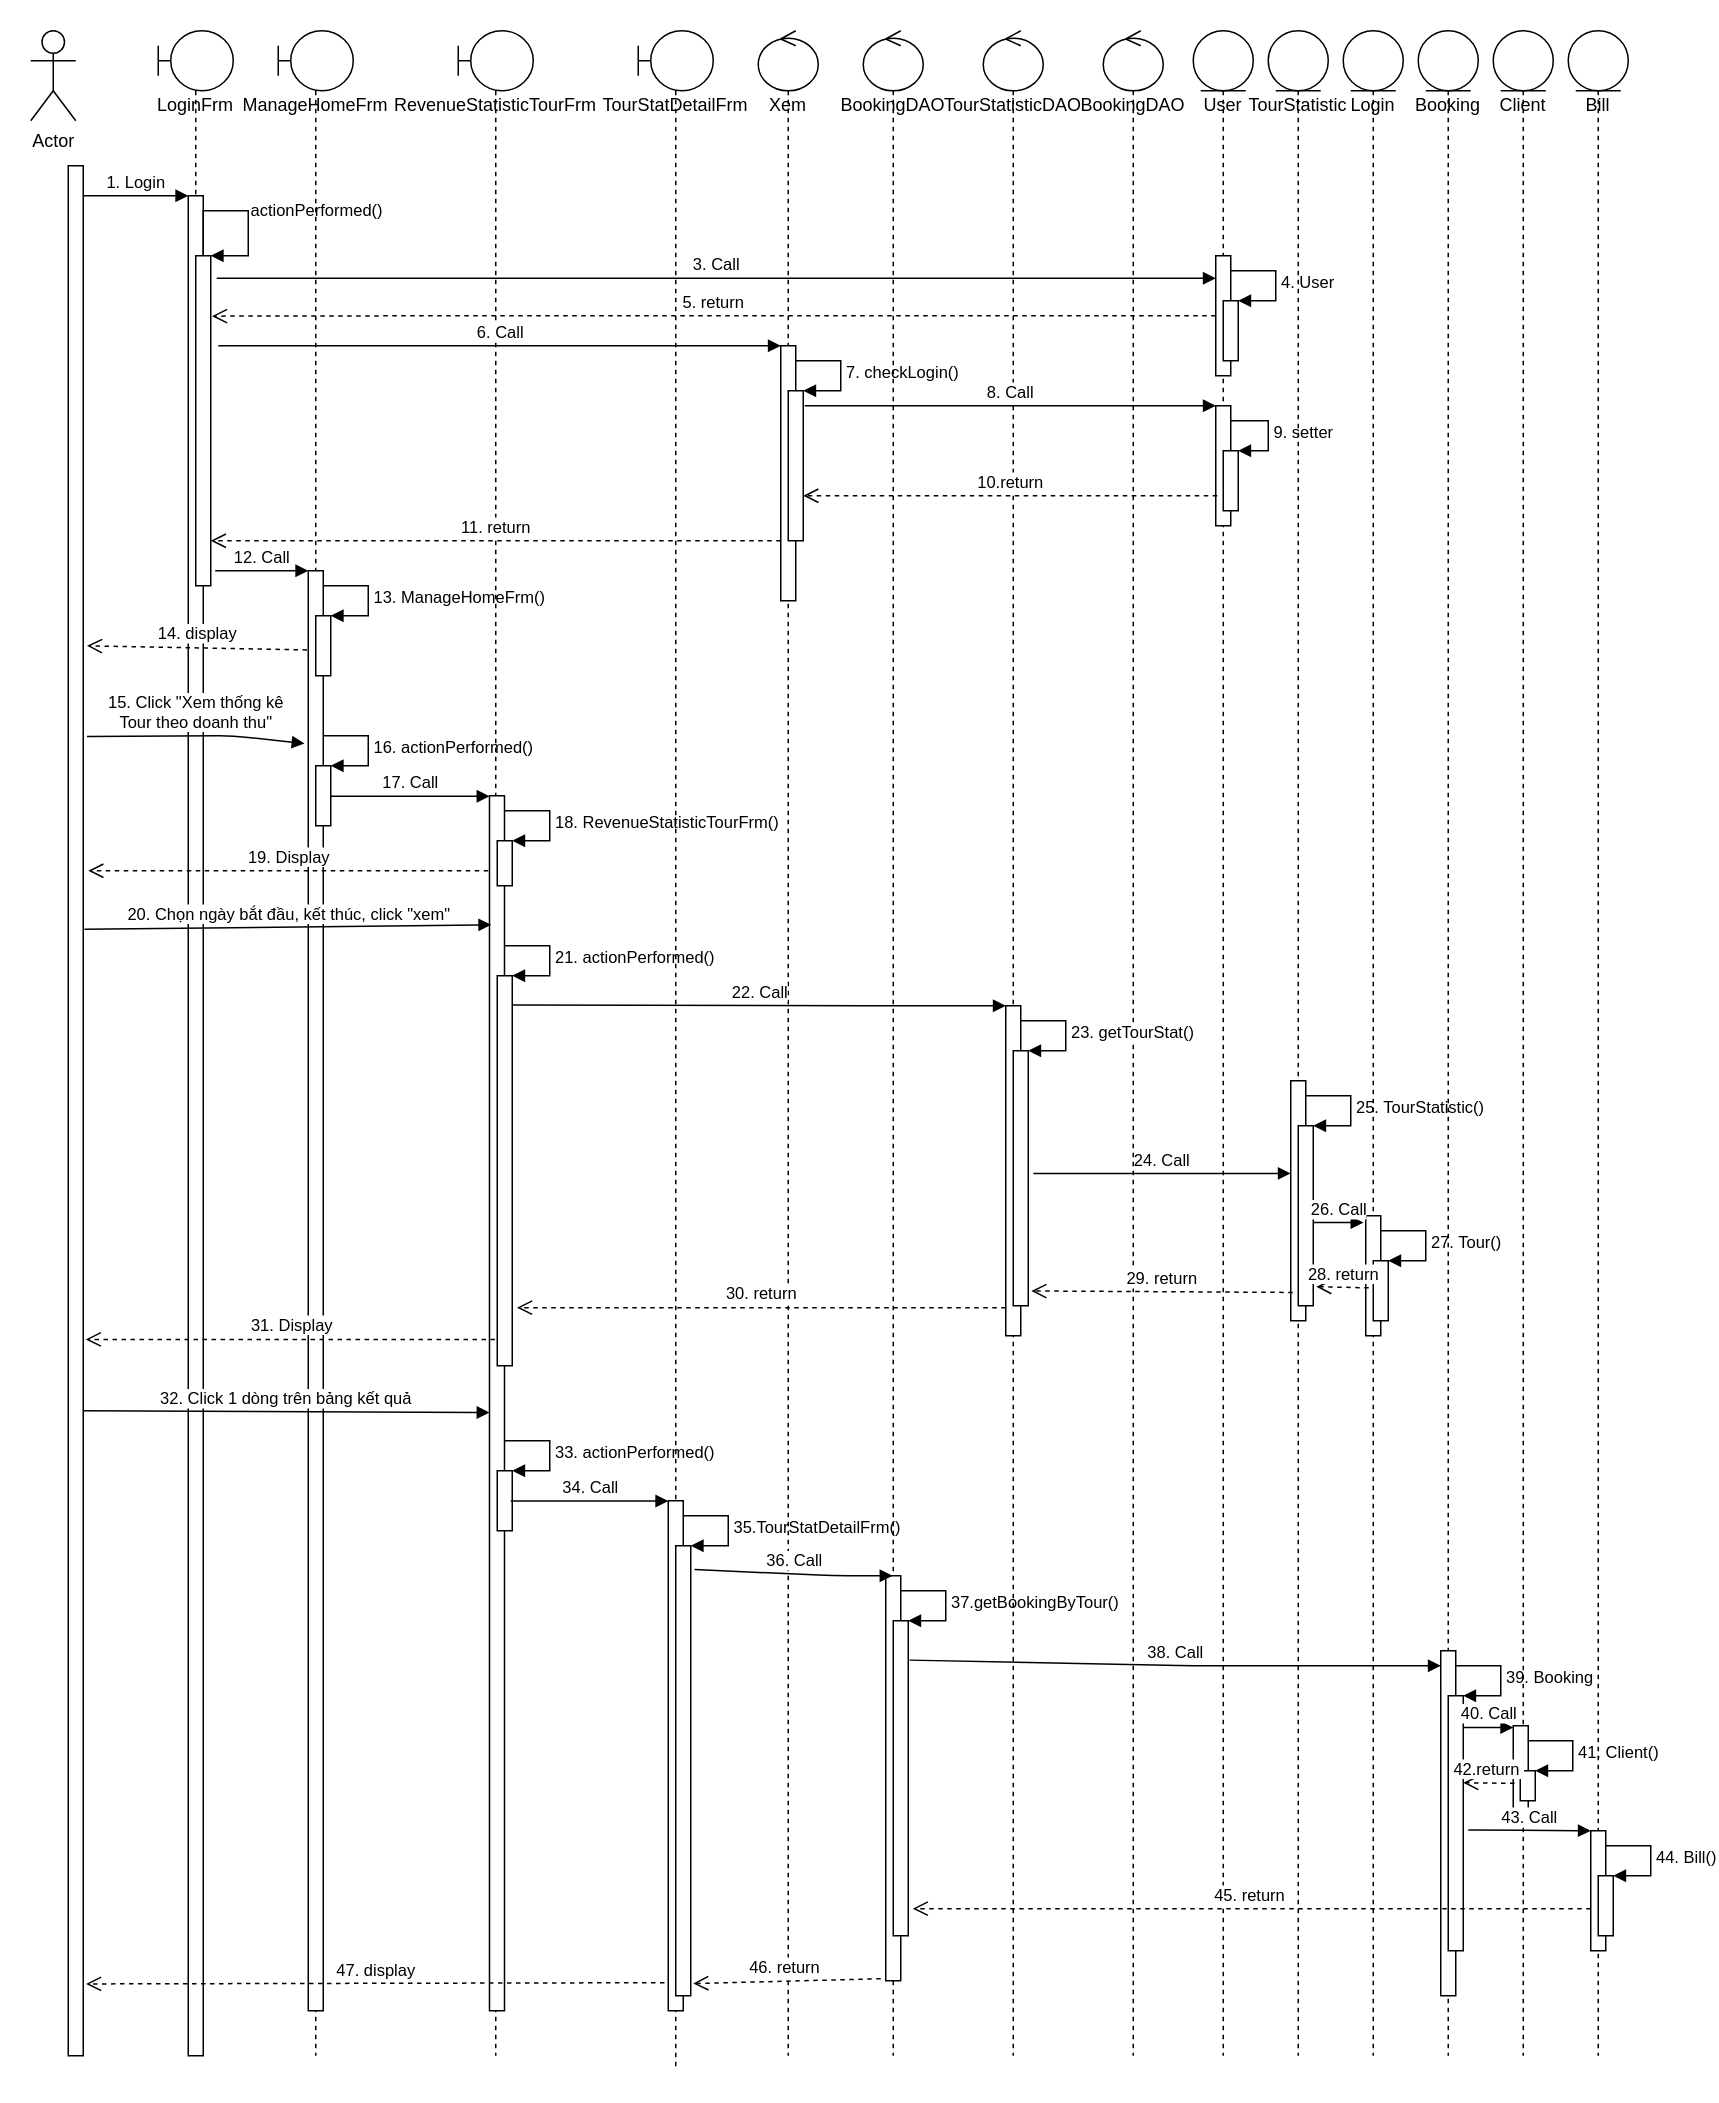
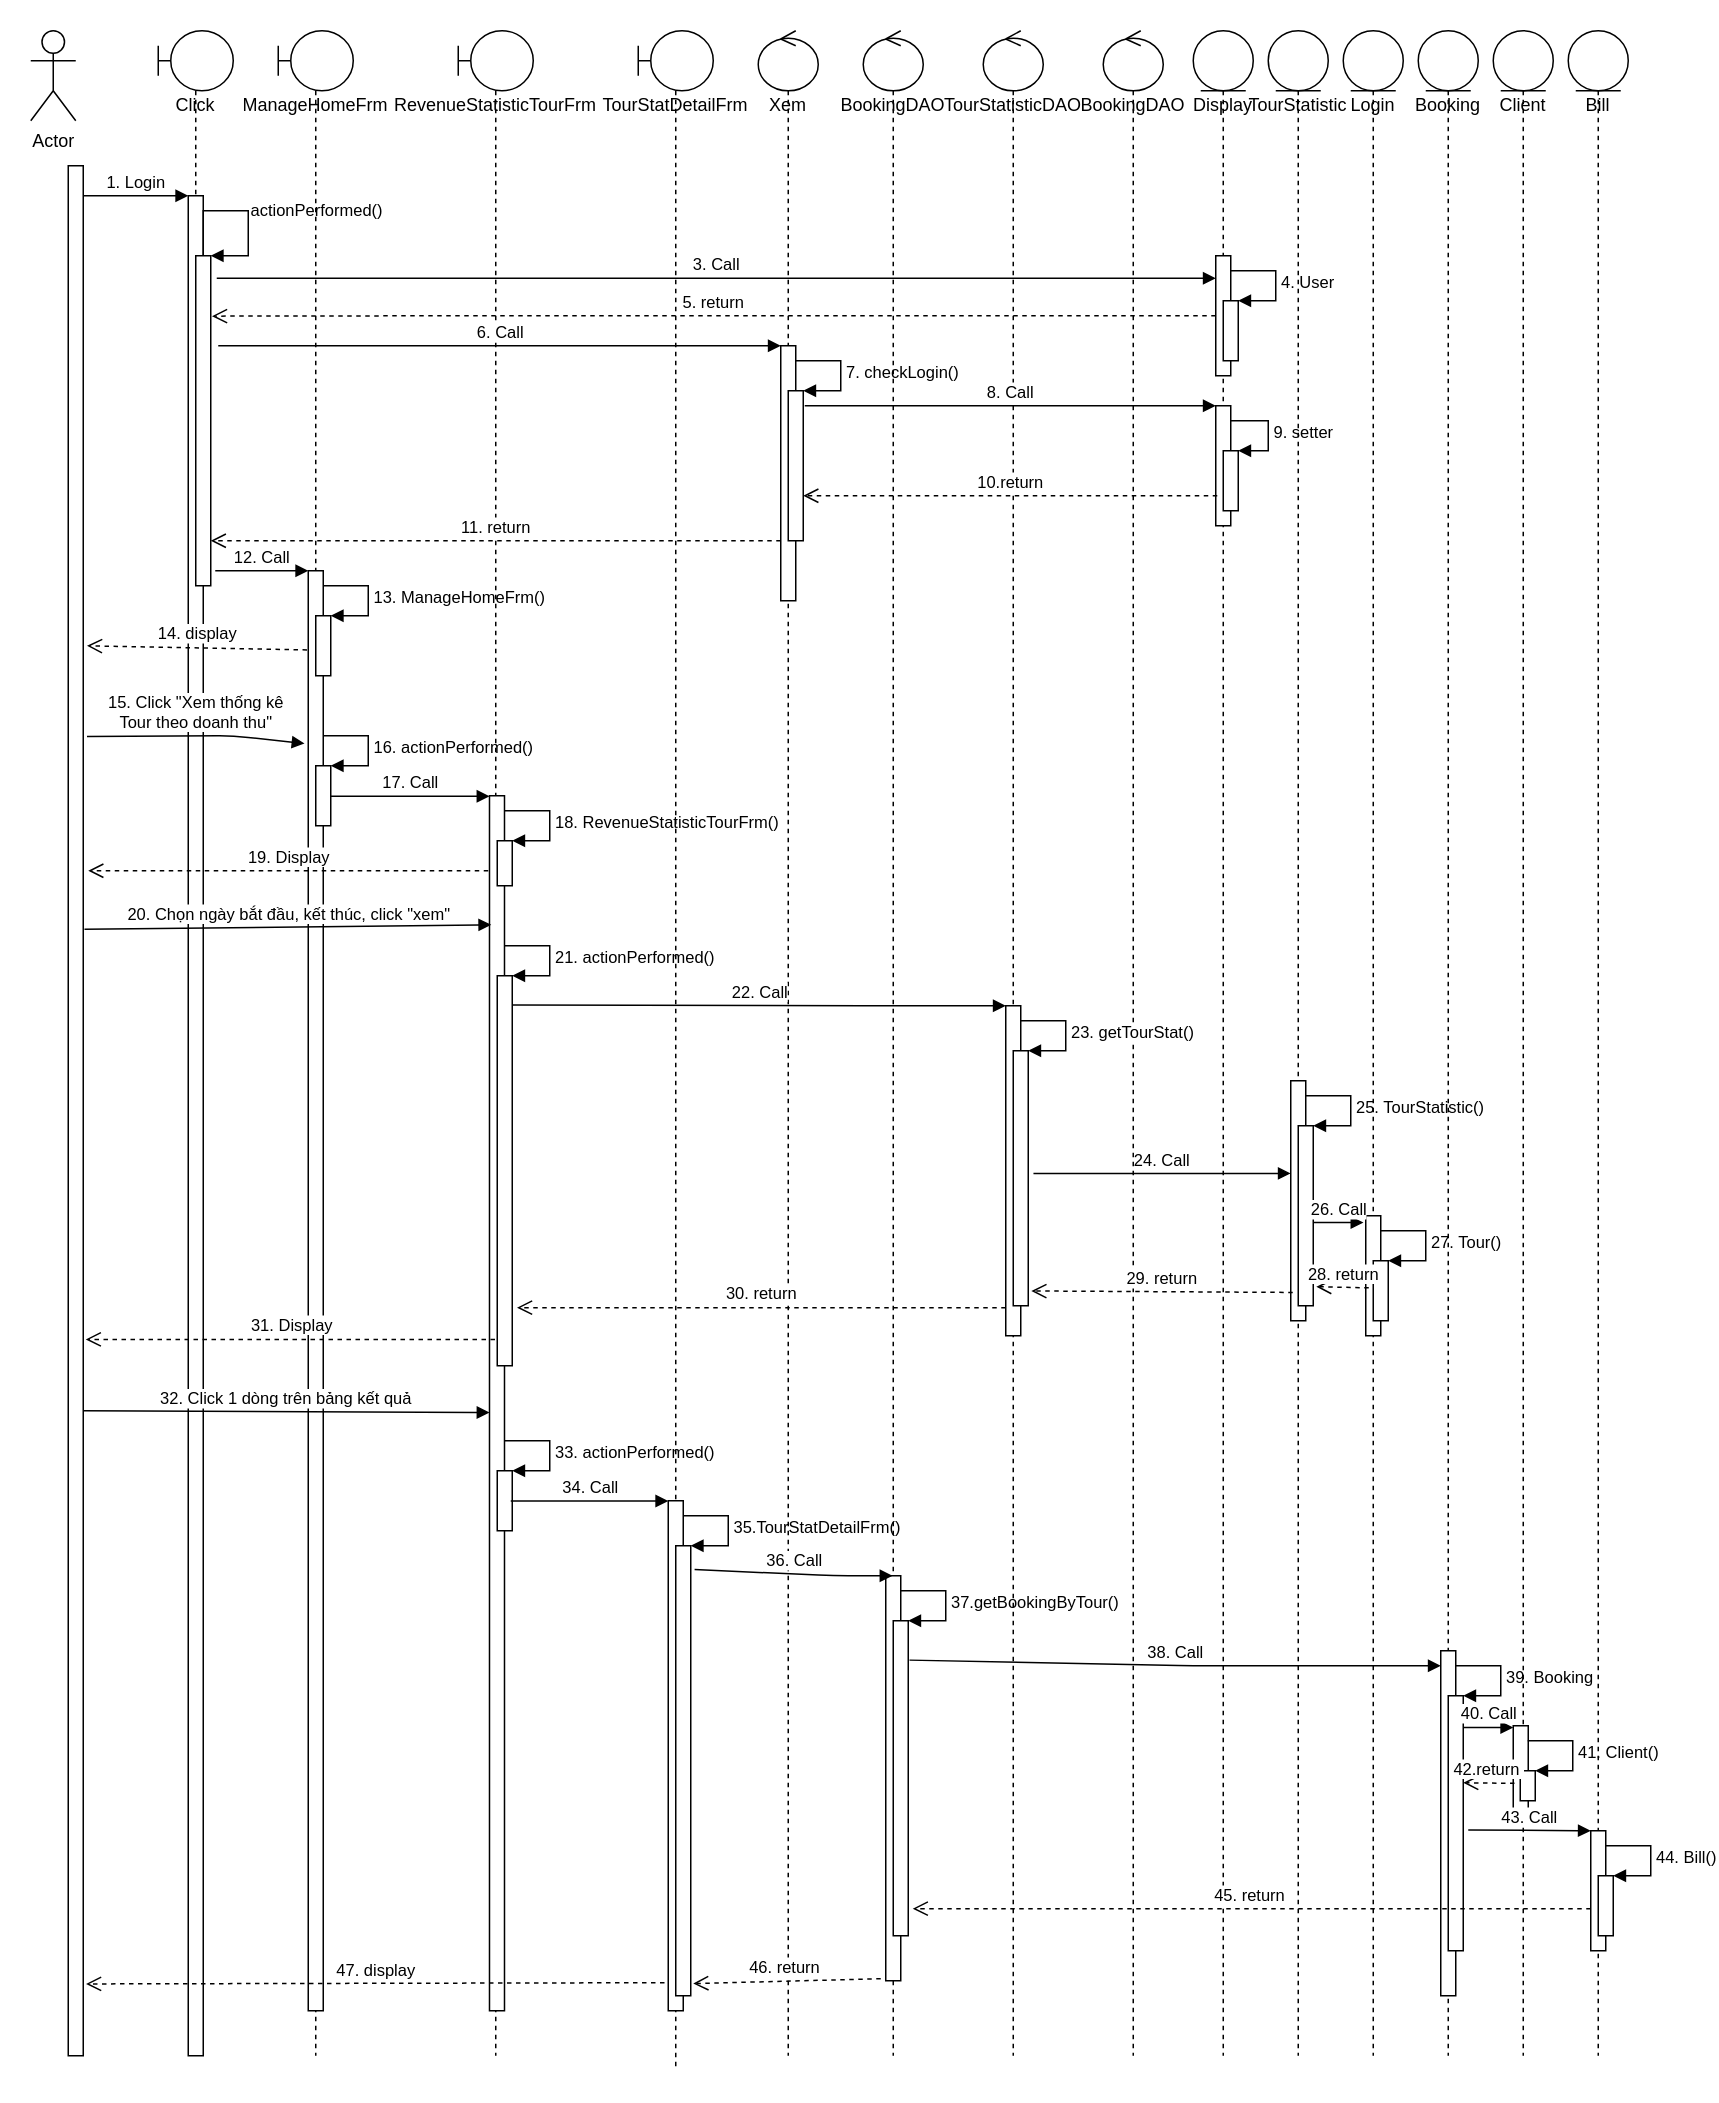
node "User": label "User" -> "Display"
node "LoginFrm": label "LoginFrm" -> "Click"
